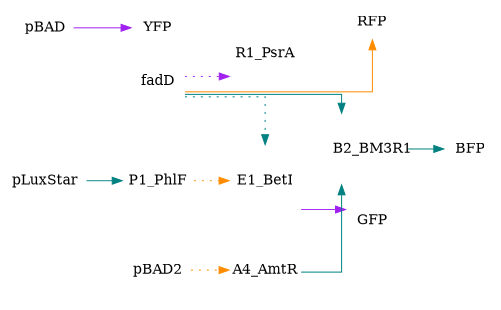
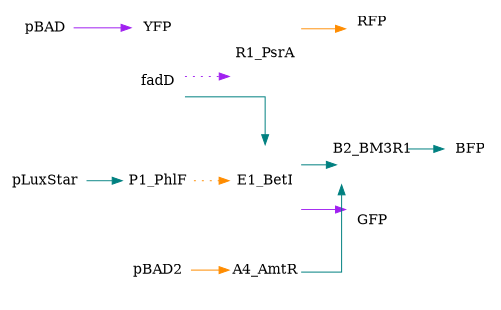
edge "fadD" -> "RFP": now "R1_PsrA" -> "RFP"
edge "fadD" -> "B2_BM3R1": now "E1_BetI" -> "B2_BM3R1"
edge "fadD" -> "E1_BetI": style dotted -> solid
edge "pBAD2" -> "A4_AmtR": style dotted -> solid
